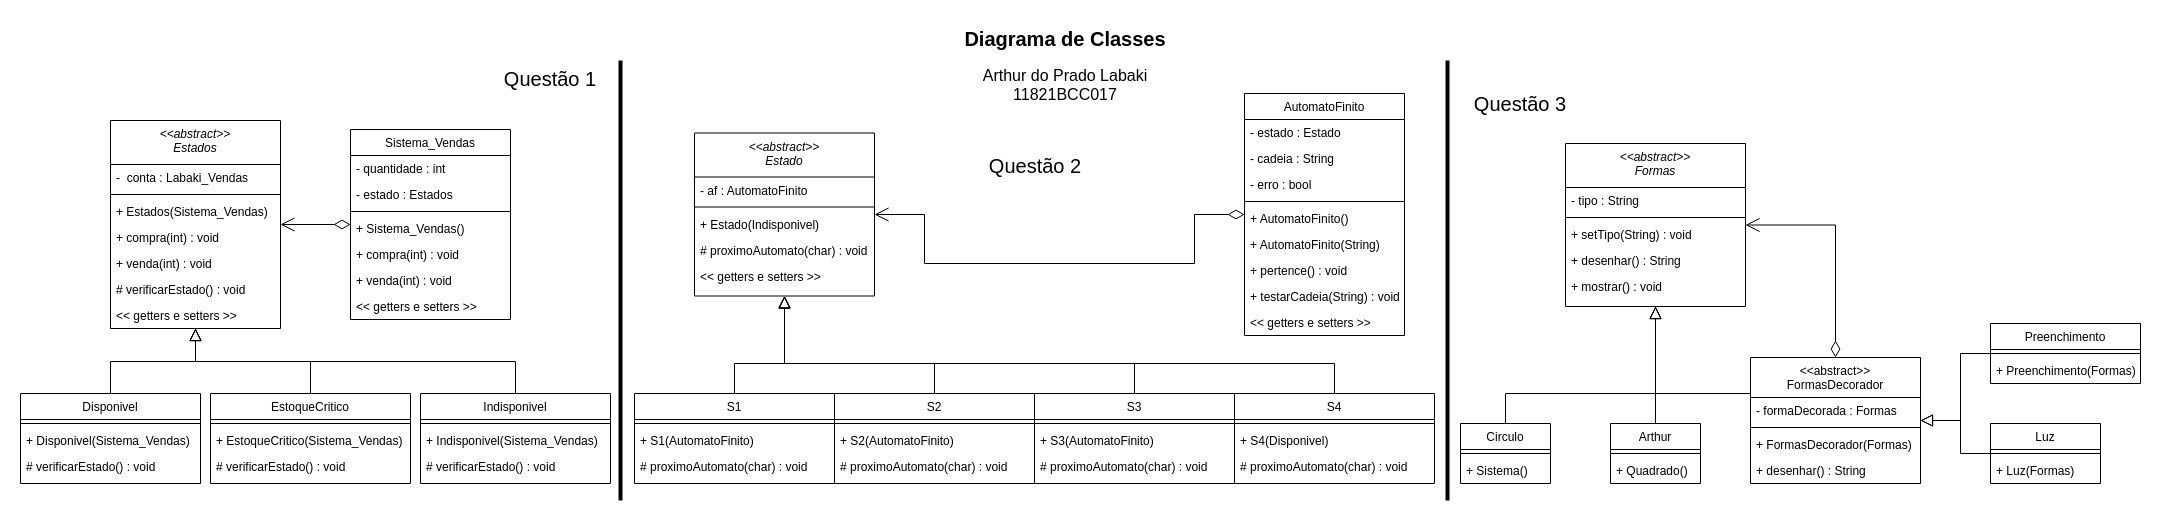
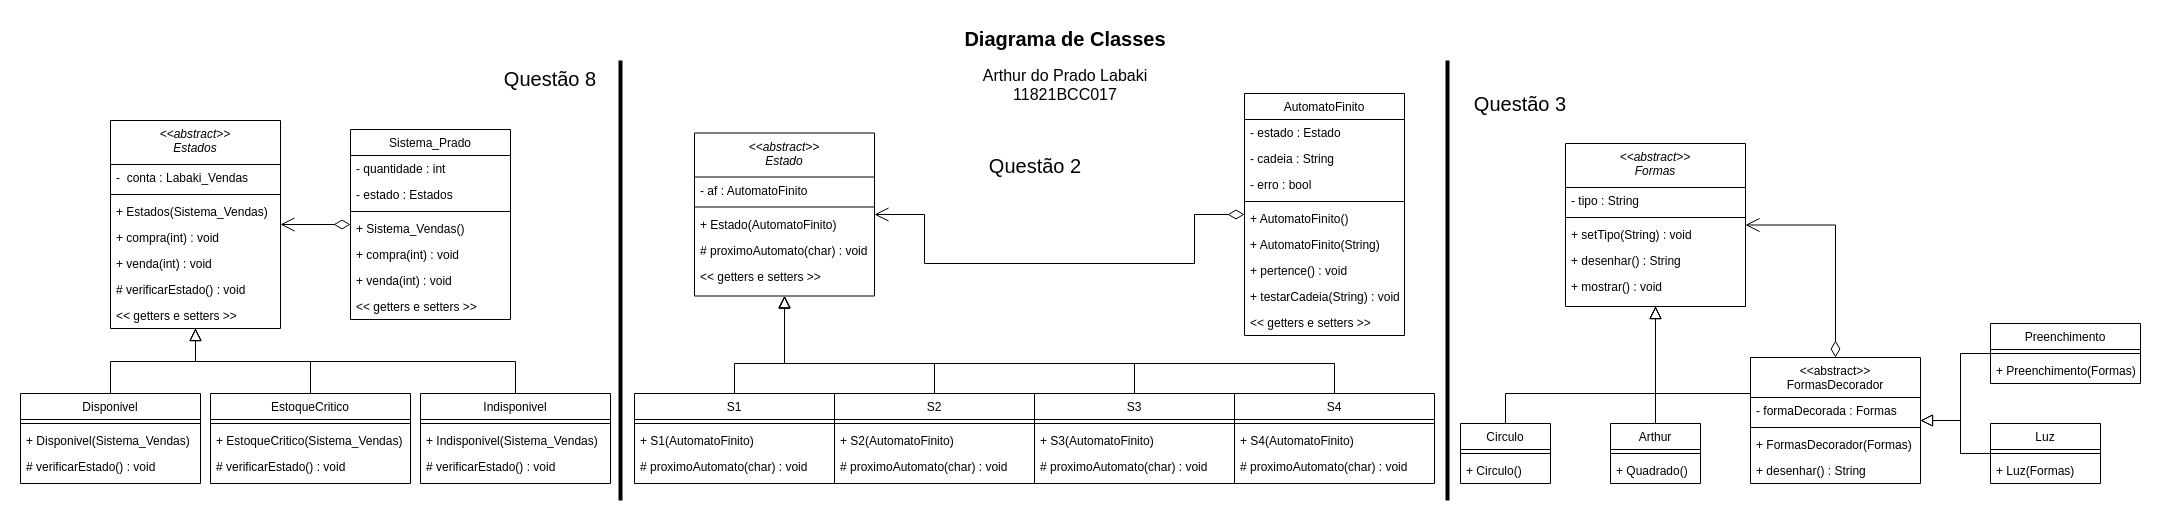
node "Questão 1": label "Questão 1" -> "Questão 8"
node "Sistema_Vendas": label "Sistema_Vendas" -> "Sistema_Prado"
node "+ Estado(Indisponivel)": label "+ Estado(Indisponivel)" -> "+ Estado(AutomatoFinito)"
node "+ S4(Disponivel)": label "+ S4(Disponivel)" -> "+ S4(AutomatoFinito)"
node "+ Sistema()": label "+ Sistema()" -> "+ Circulo()"
